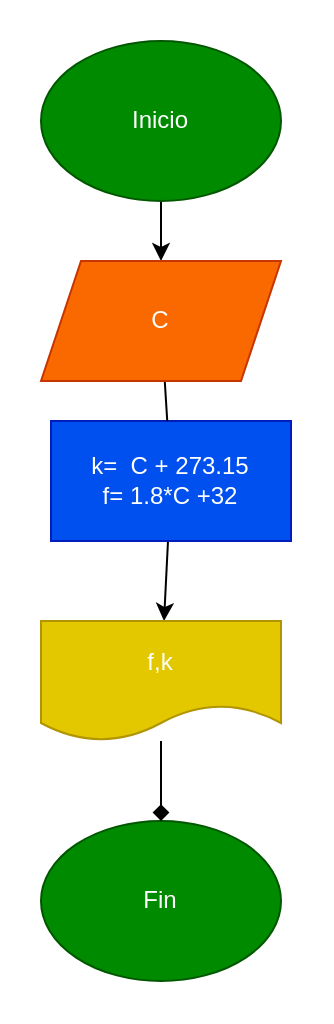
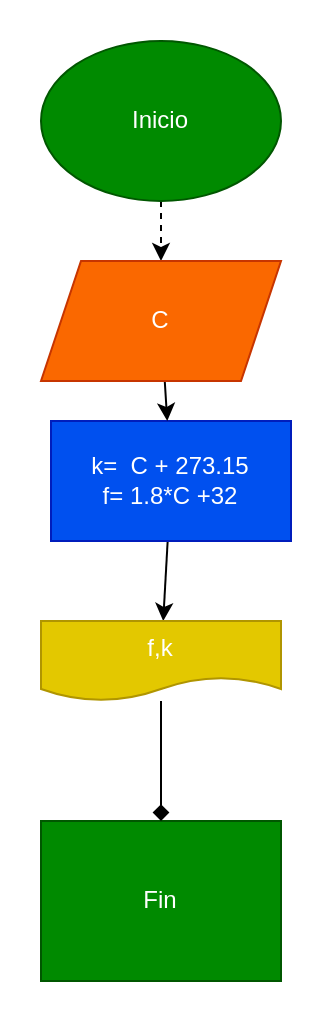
edge "Inicio" -> "C": style solid -> dashed
edge "C" -- "k= C + 273.15 f= 1.8*C +32": arrowhead none -> classic
node "f,k": size 240x120 -> 240x80
node "Fin": shape ellipse -> rectangle
